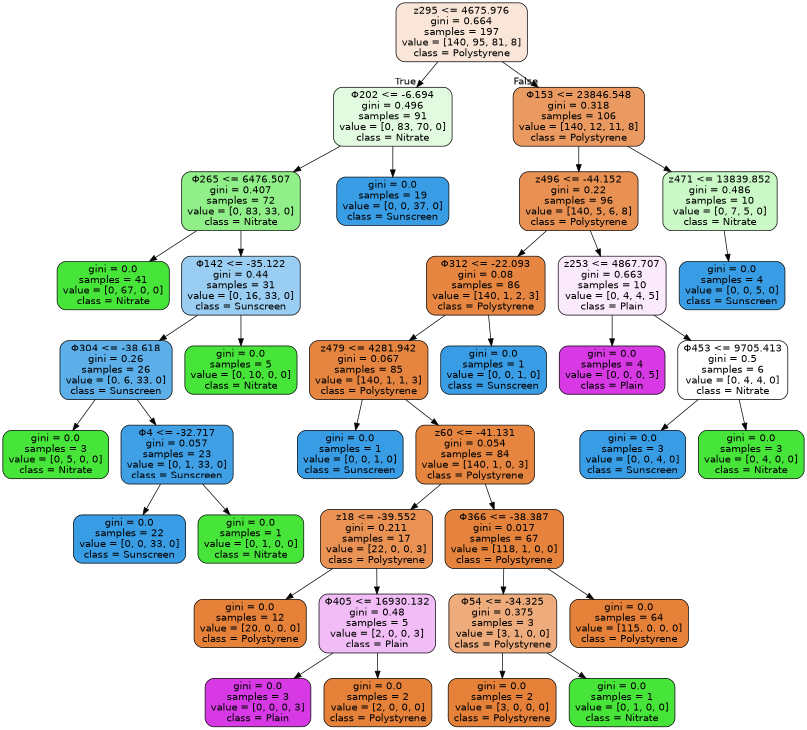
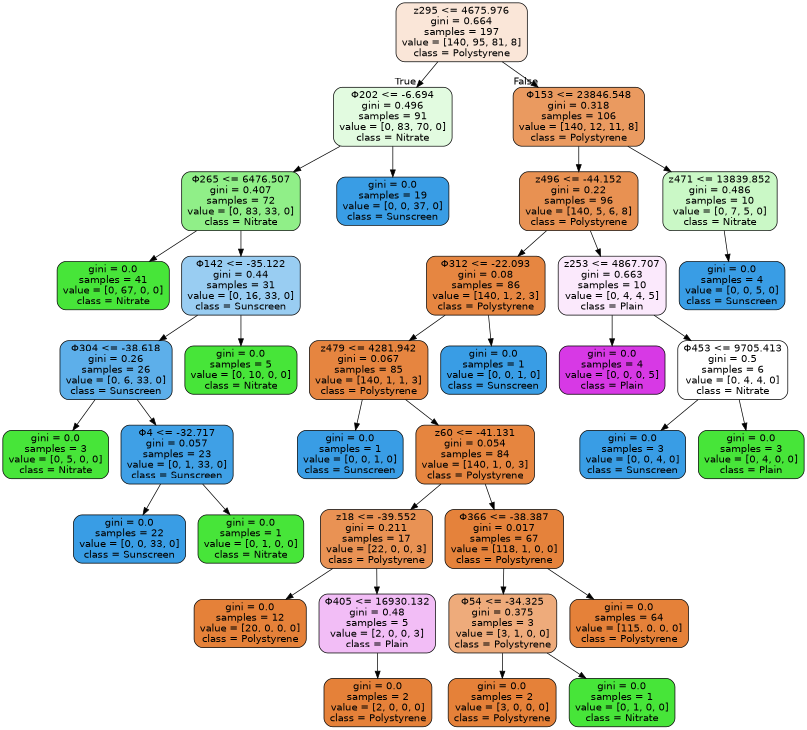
node "gini = 0.0 samples = 3 value = [0, 4, 0, 0] class = Nitrate": label "gini = 0.0 samples = 3 value = [0, 4, 0, 0] class = Nitrate" -> "gini = 0.0 samples = 3 value = [0, 4, 0, 0] class = Plain"
node "gini = 0.0 samples = 3 value = [0, 0, 0, 3] class = Plain": removed
